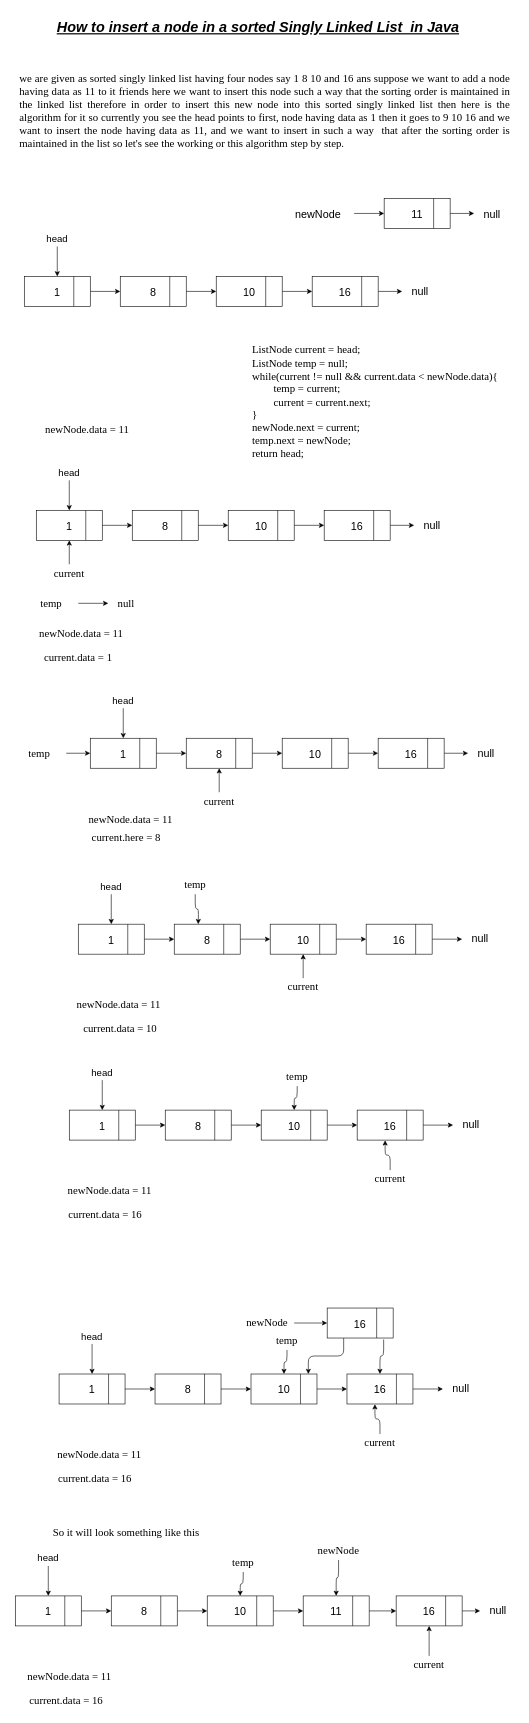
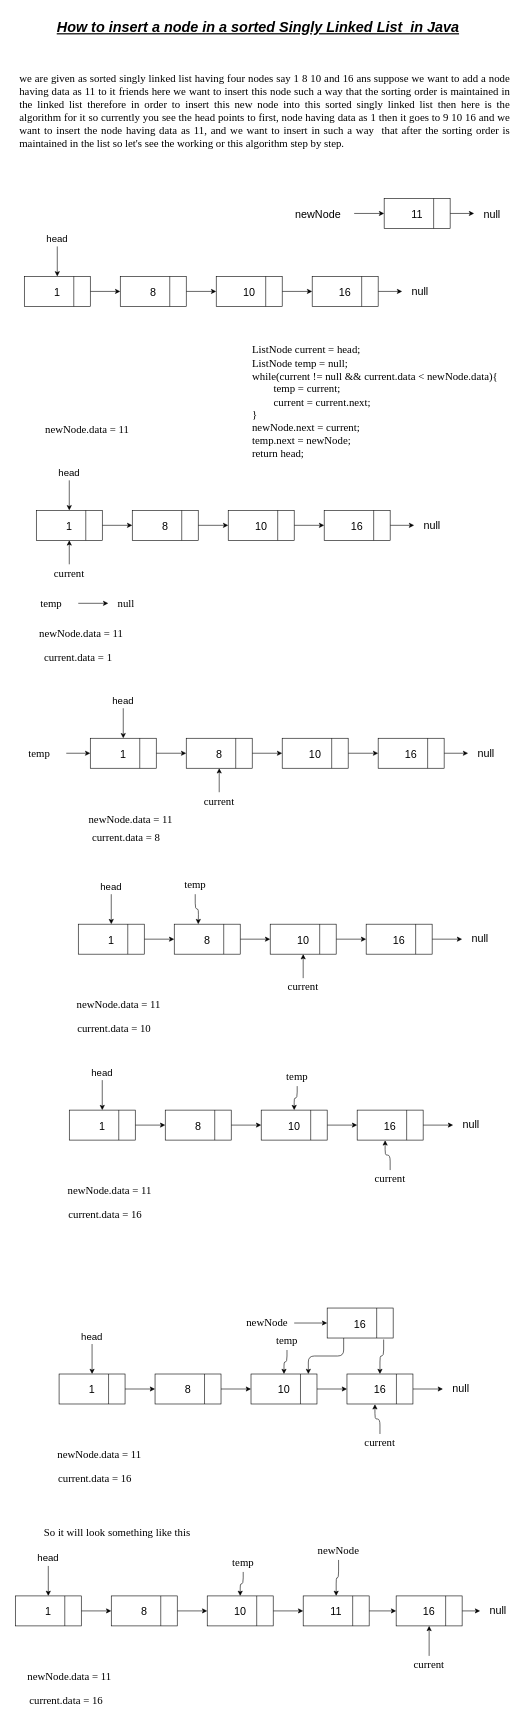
node "current.here = 8": label "current.here = 8" -> "current.data = 8"
node "current.data = 10": moved (120, 1029) -> (114, 1029)
node "So it will look something like this": moved (126, 1533) -> (117, 1533)
